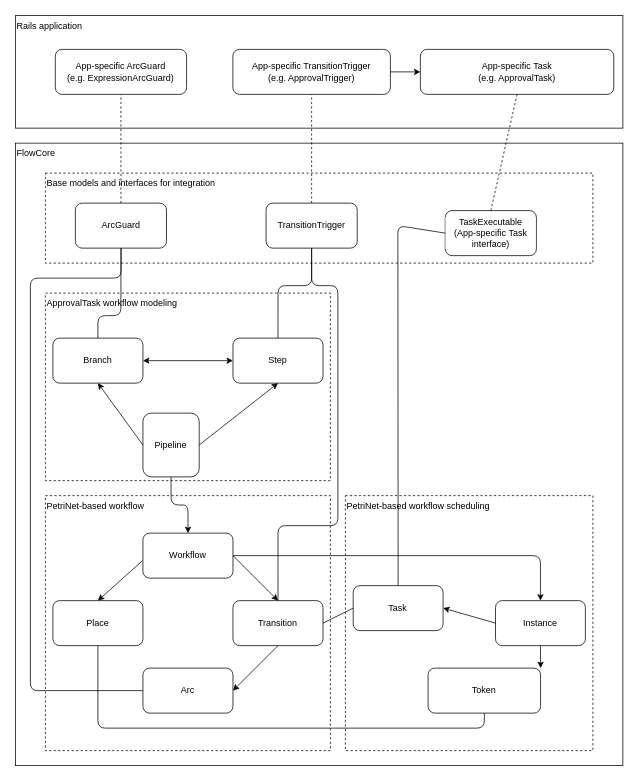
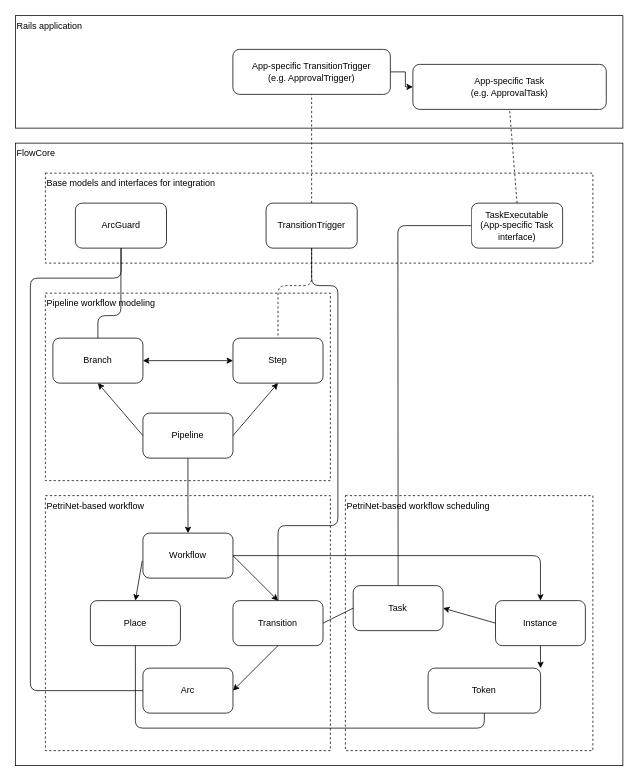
node "App-specific ArcGuard (e.g. ExpressionArcGuard)": removed
node "App-specific Task (e.g. ApprovalTask)": moved (517, 72) -> (510, 87)
edge "App-specific ArcGuard (e.g. ExpressionArcGuard)" -- "ArcGuard": removed
node "TaskExecutable (App-specific Task interface)": moved (491, 233) -> (517, 225)
edge "TransitionTrigger" -- "Step": style solid -> dashed
node "ApprovalTask workflow modeling": label "ApprovalTask workflow modeling" -> "Pipeline workflow modeling"
node "Pipeline": size 56x64 -> 90x45
node "Place": moved (98, 623) -> (135, 623)
